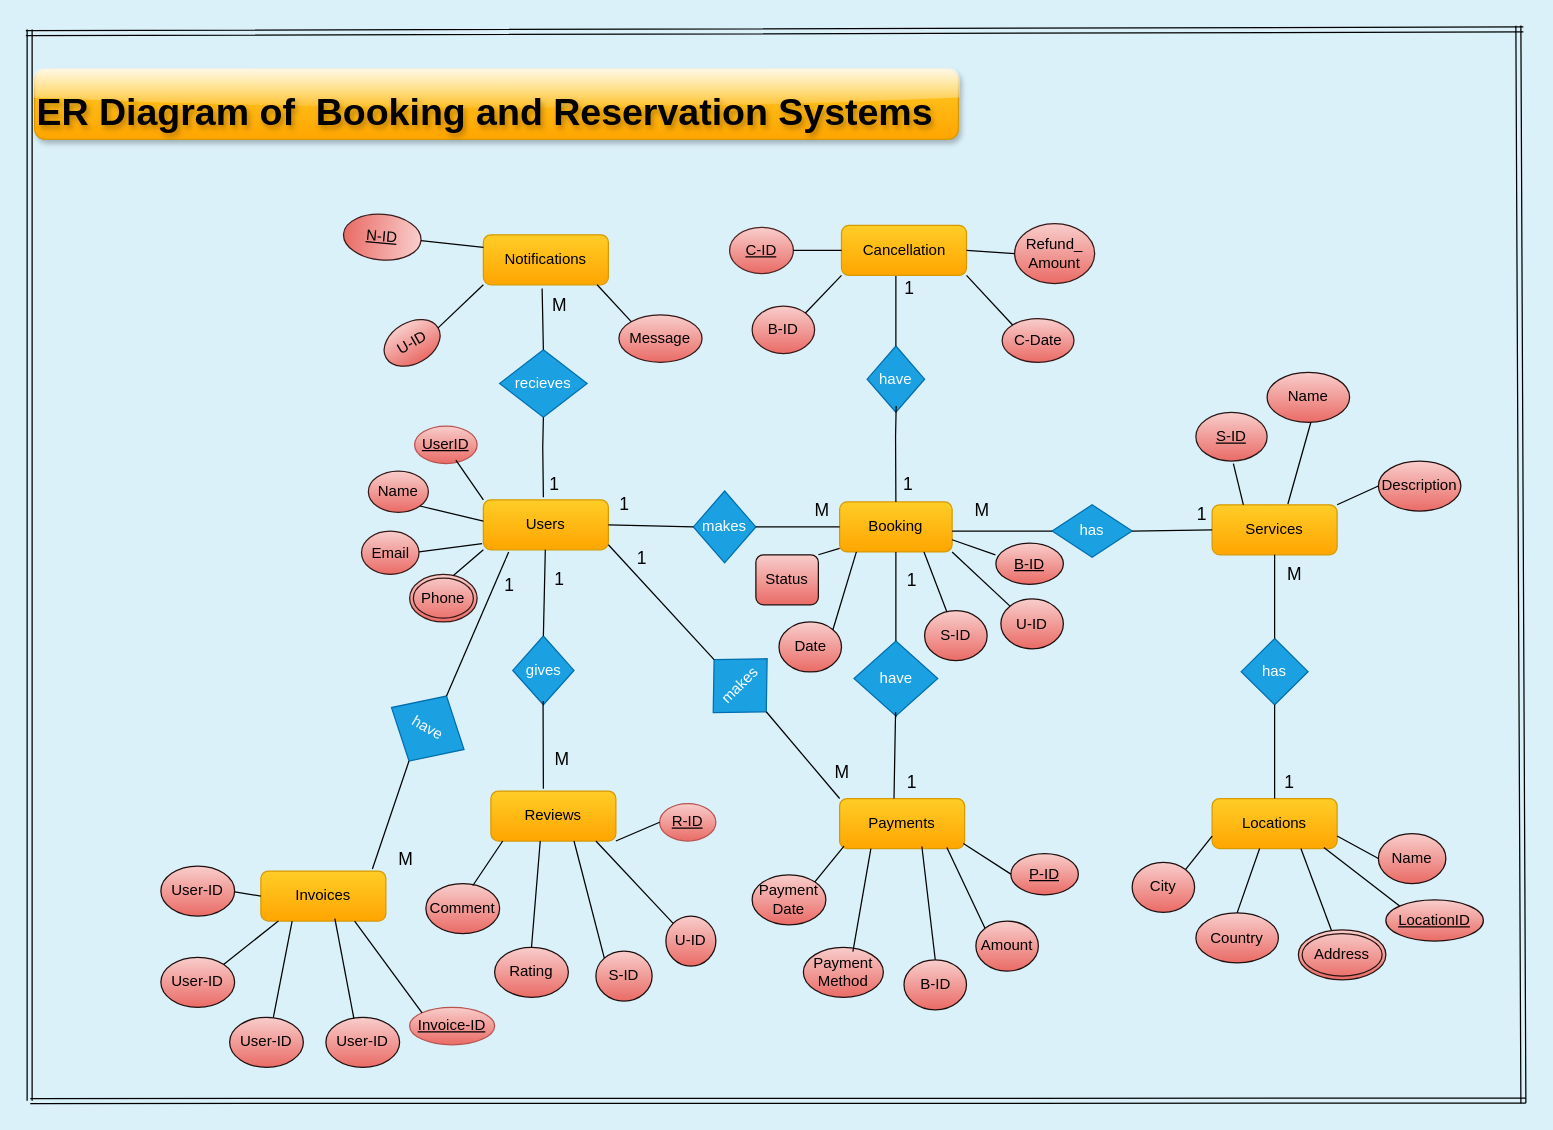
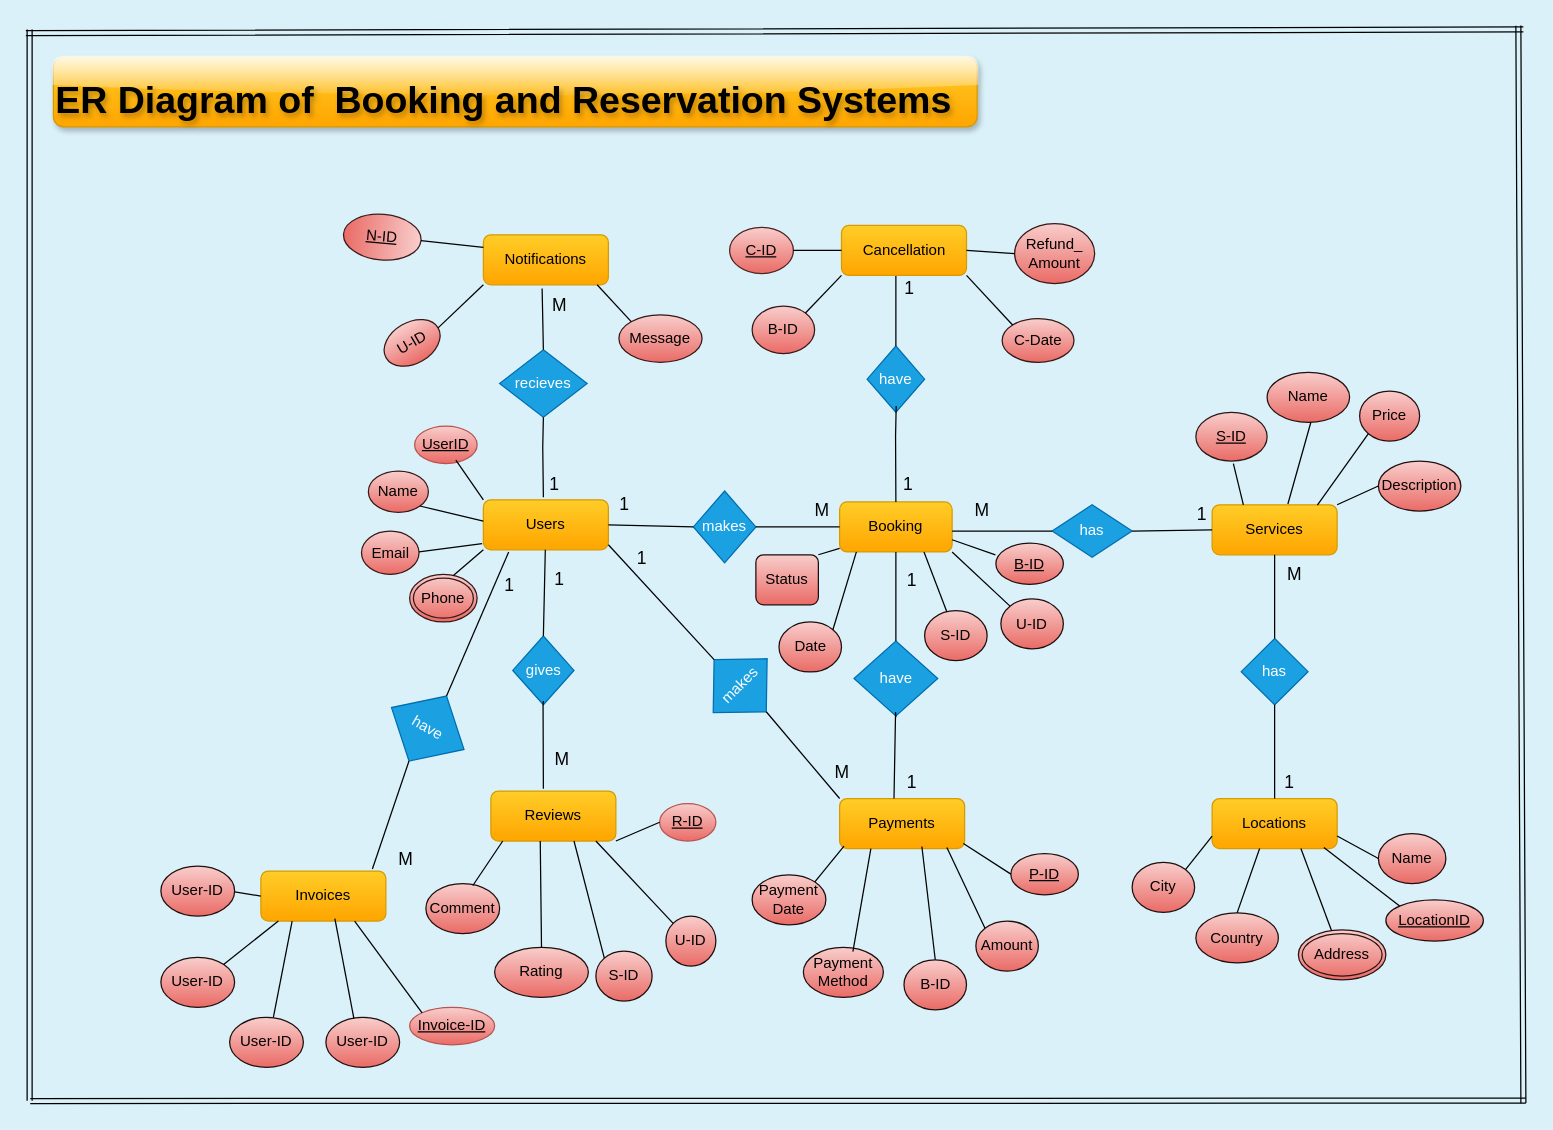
node "ER Diagram of Booking and Reservation Systems": moved (496, 104) -> (515, 92)
node "Price": added
edge "Price" -- "Services": added
node "Rating": size 74x50 -> 94x50
